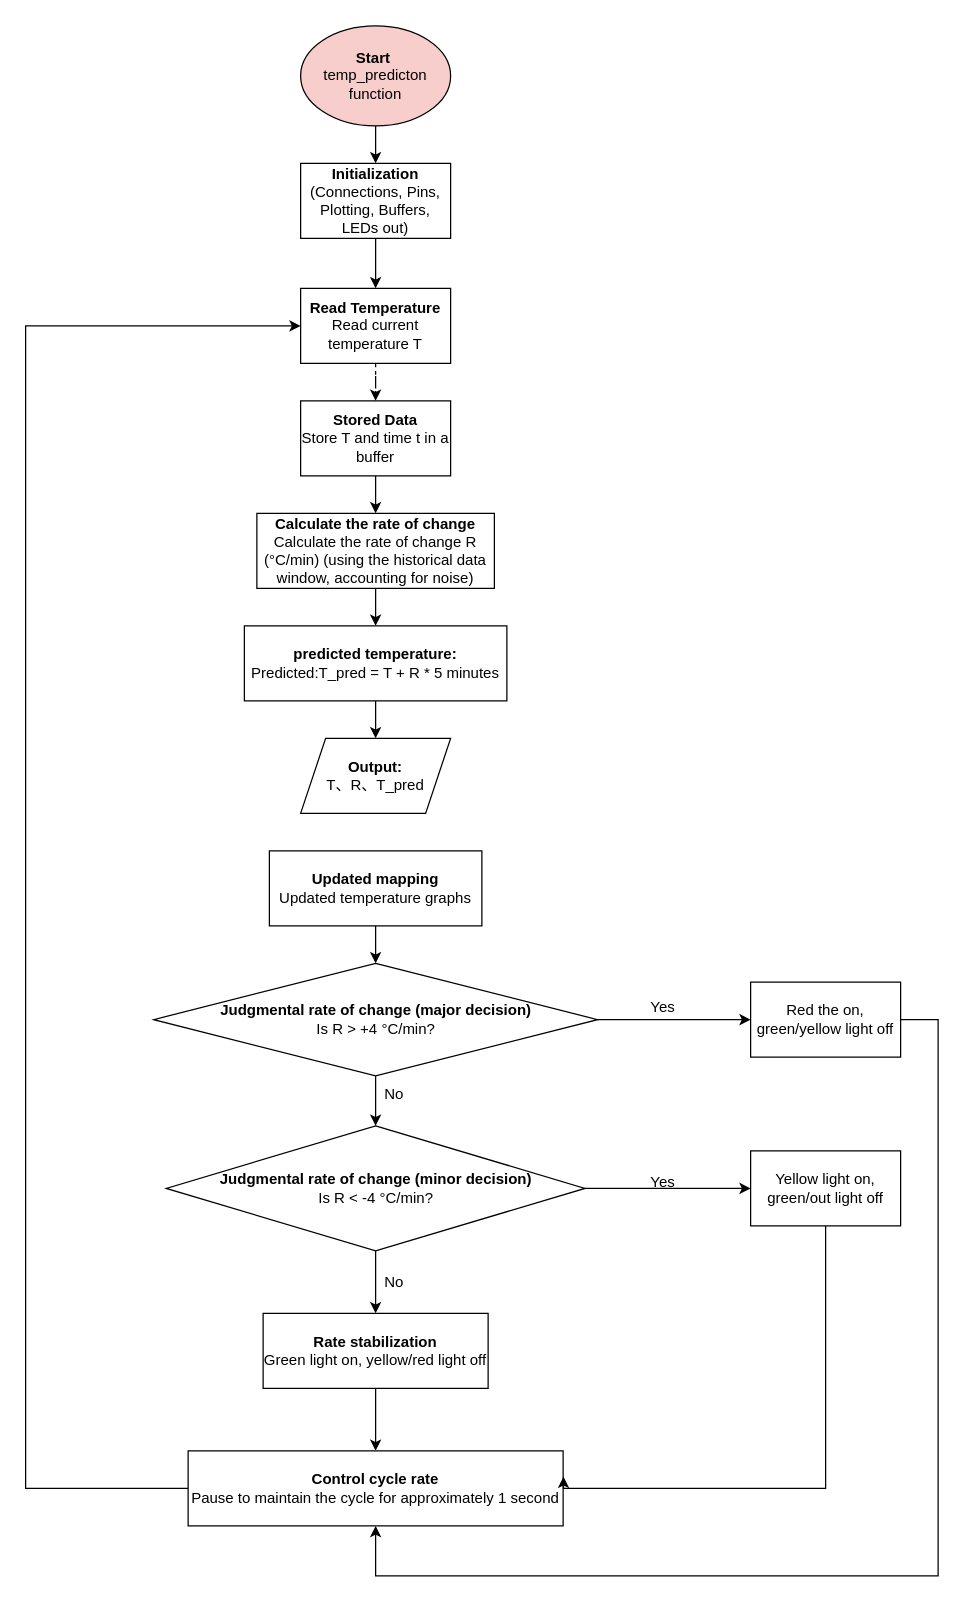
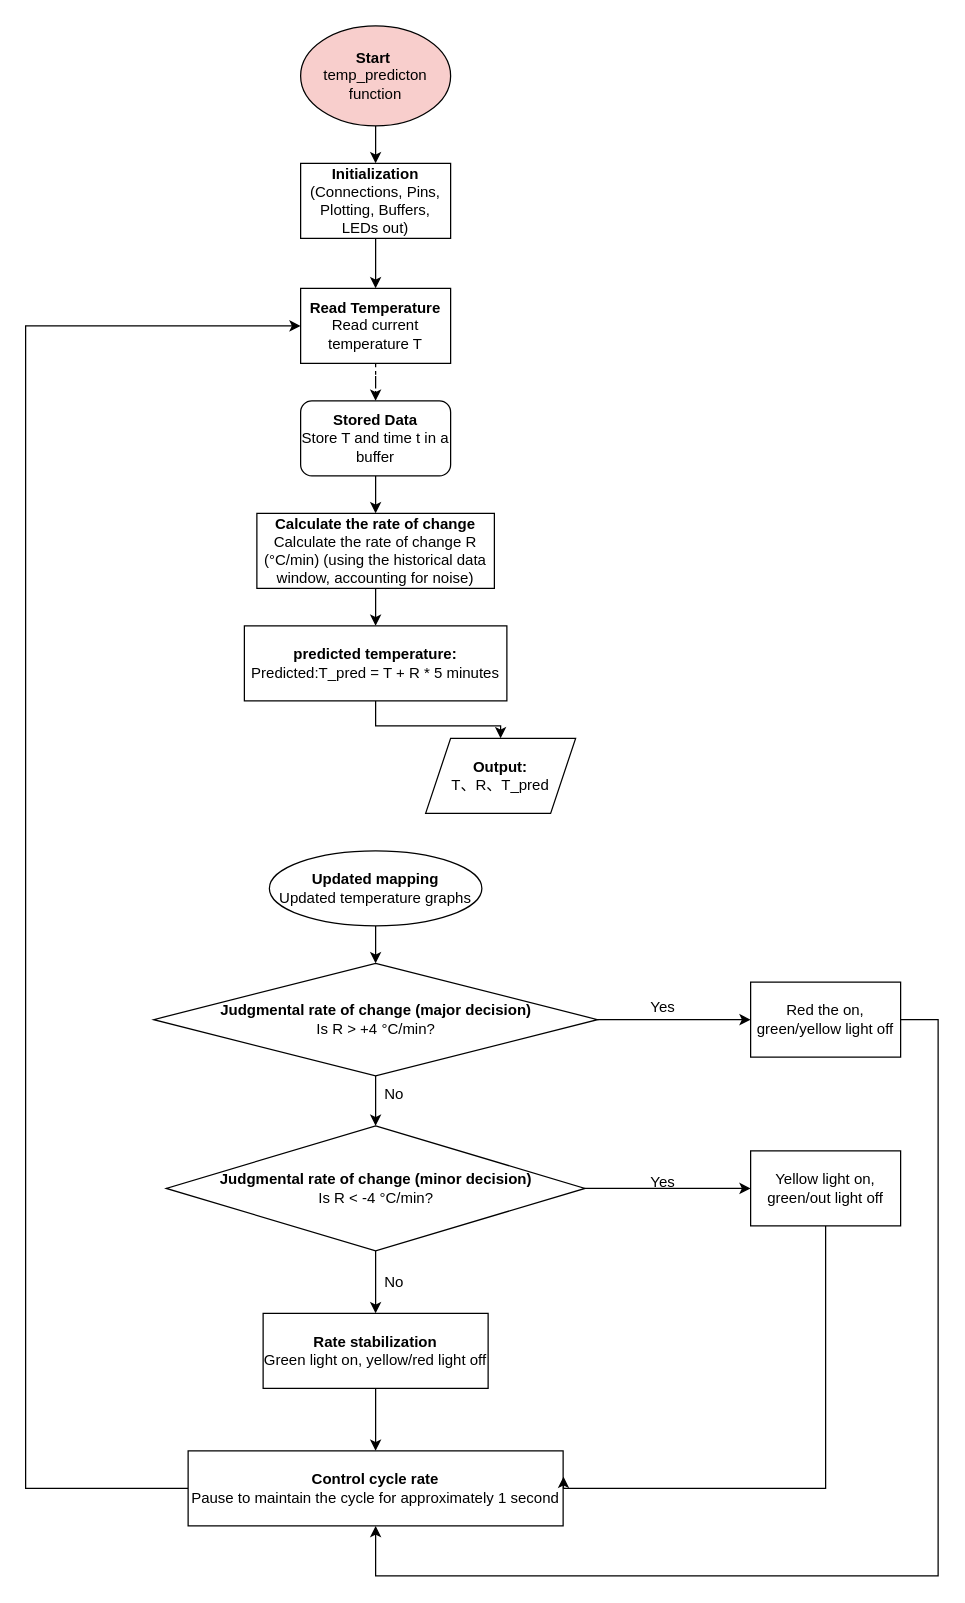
node "Stored Data Store T and time t in a buffer": shape rectangle -> rounded rectangle
node "Output: T、R、T_pred": moved (376, 776) -> (501, 776)
node "Updated mapping Updated temperature graphs": shape rectangle -> ellipse
